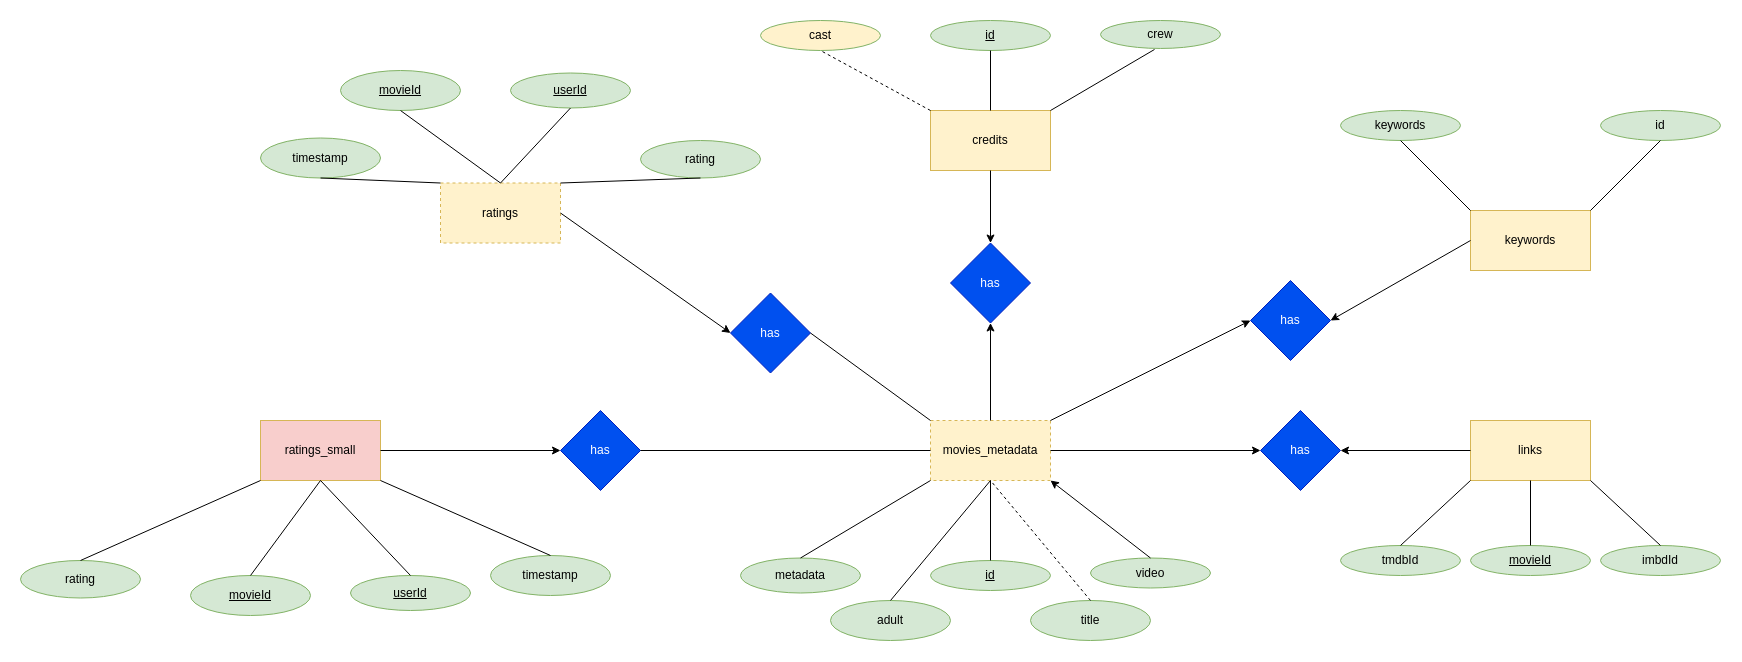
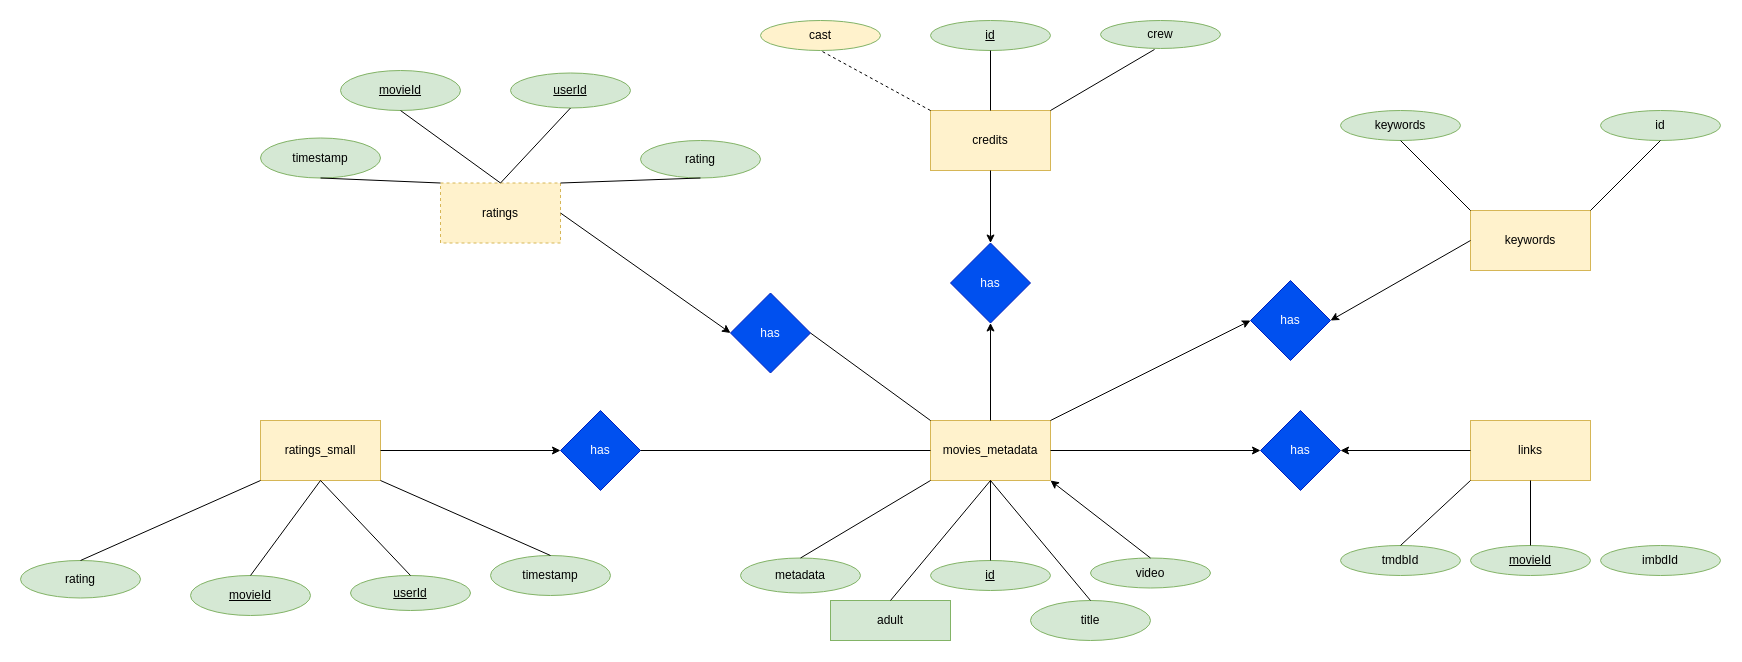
node "ratings_small": fillcolor #f8cecc -> #fff2cc
node "movies_metadata": style dashed -> solid
edge "links" -- "imbdId": removed
edge "movies_metadata" -- "title": style dashed -> solid
node "adult": shape ellipse -> rectangle
